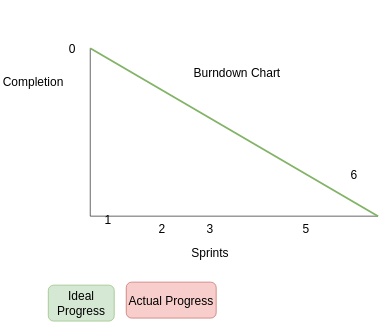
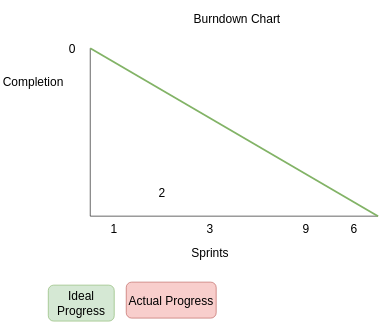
node "Burndown Chart": moved (237, 72) -> (237, 18)
node "6": moved (354, 174) -> (354, 228)
node "1": moved (108, 219) -> (114, 228)
node "2": moved (162, 228) -> (162, 192)
node "5": label "5" -> "9"
